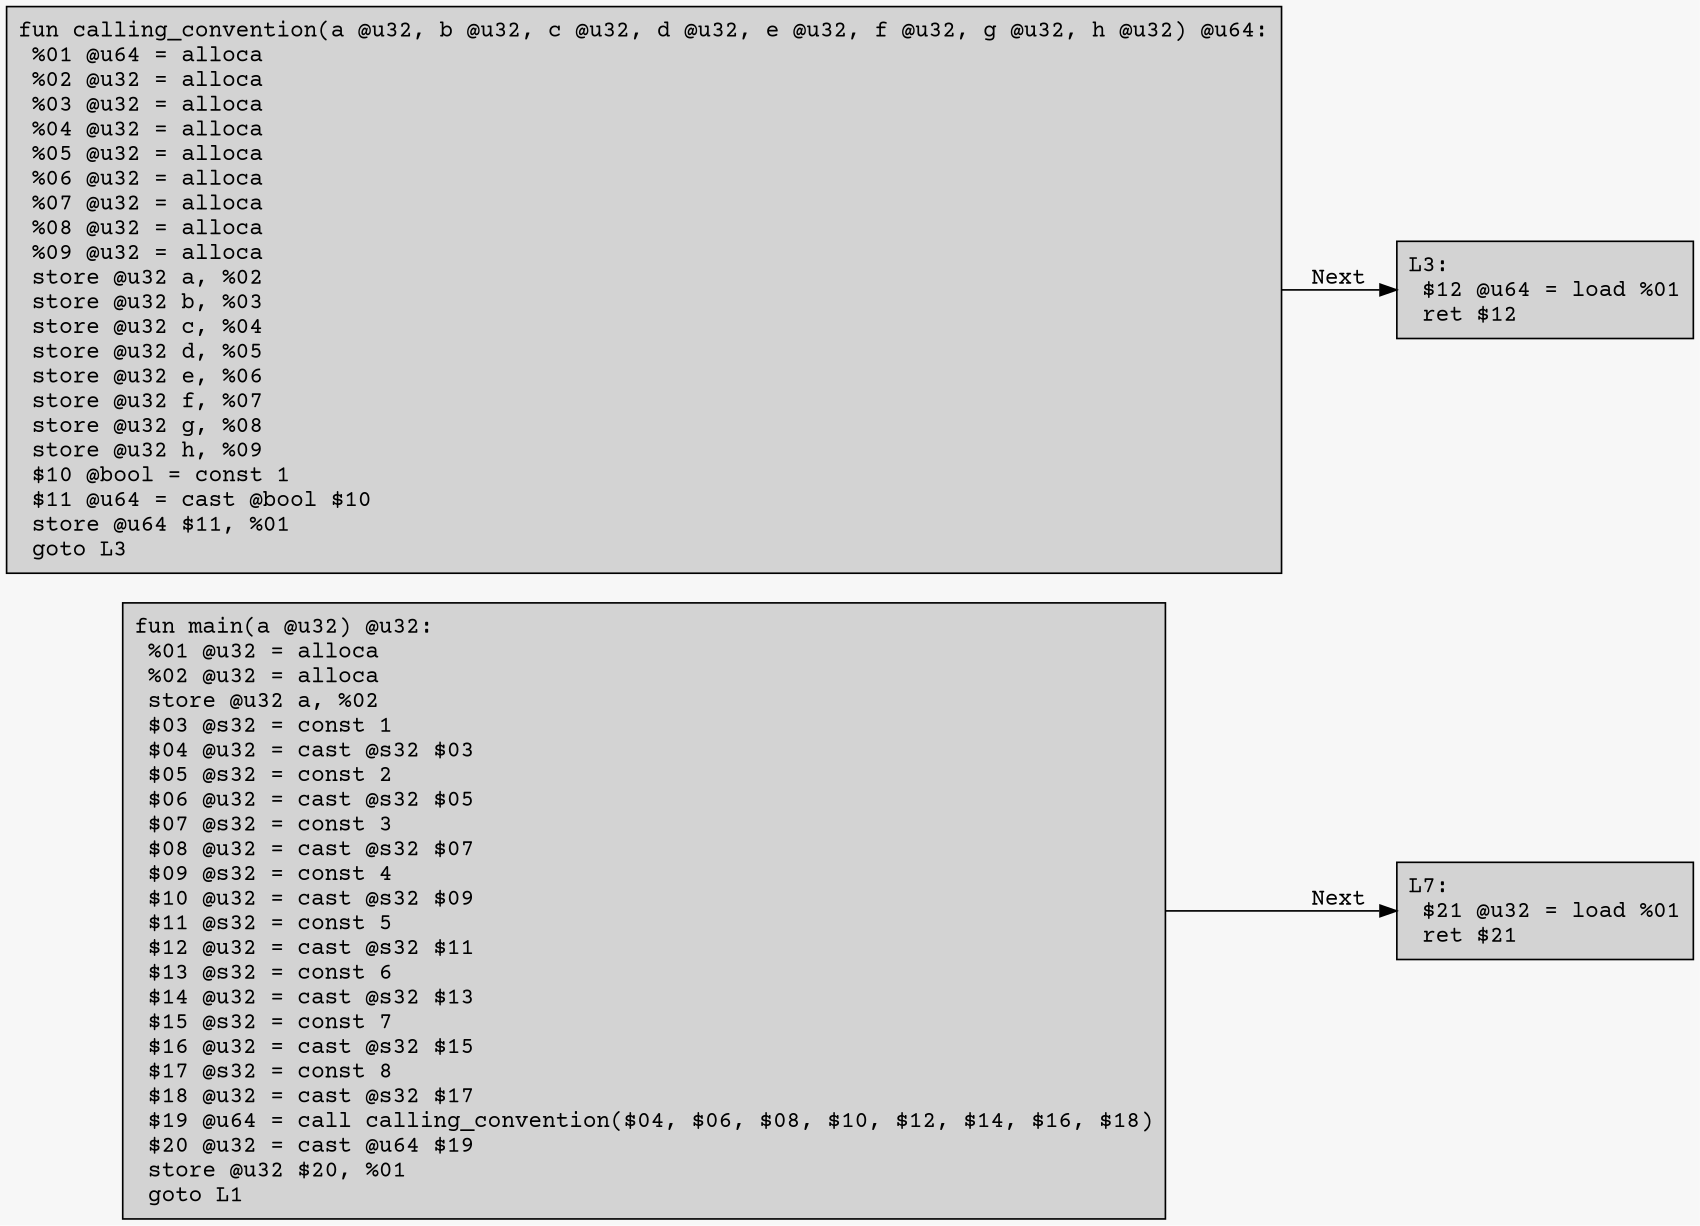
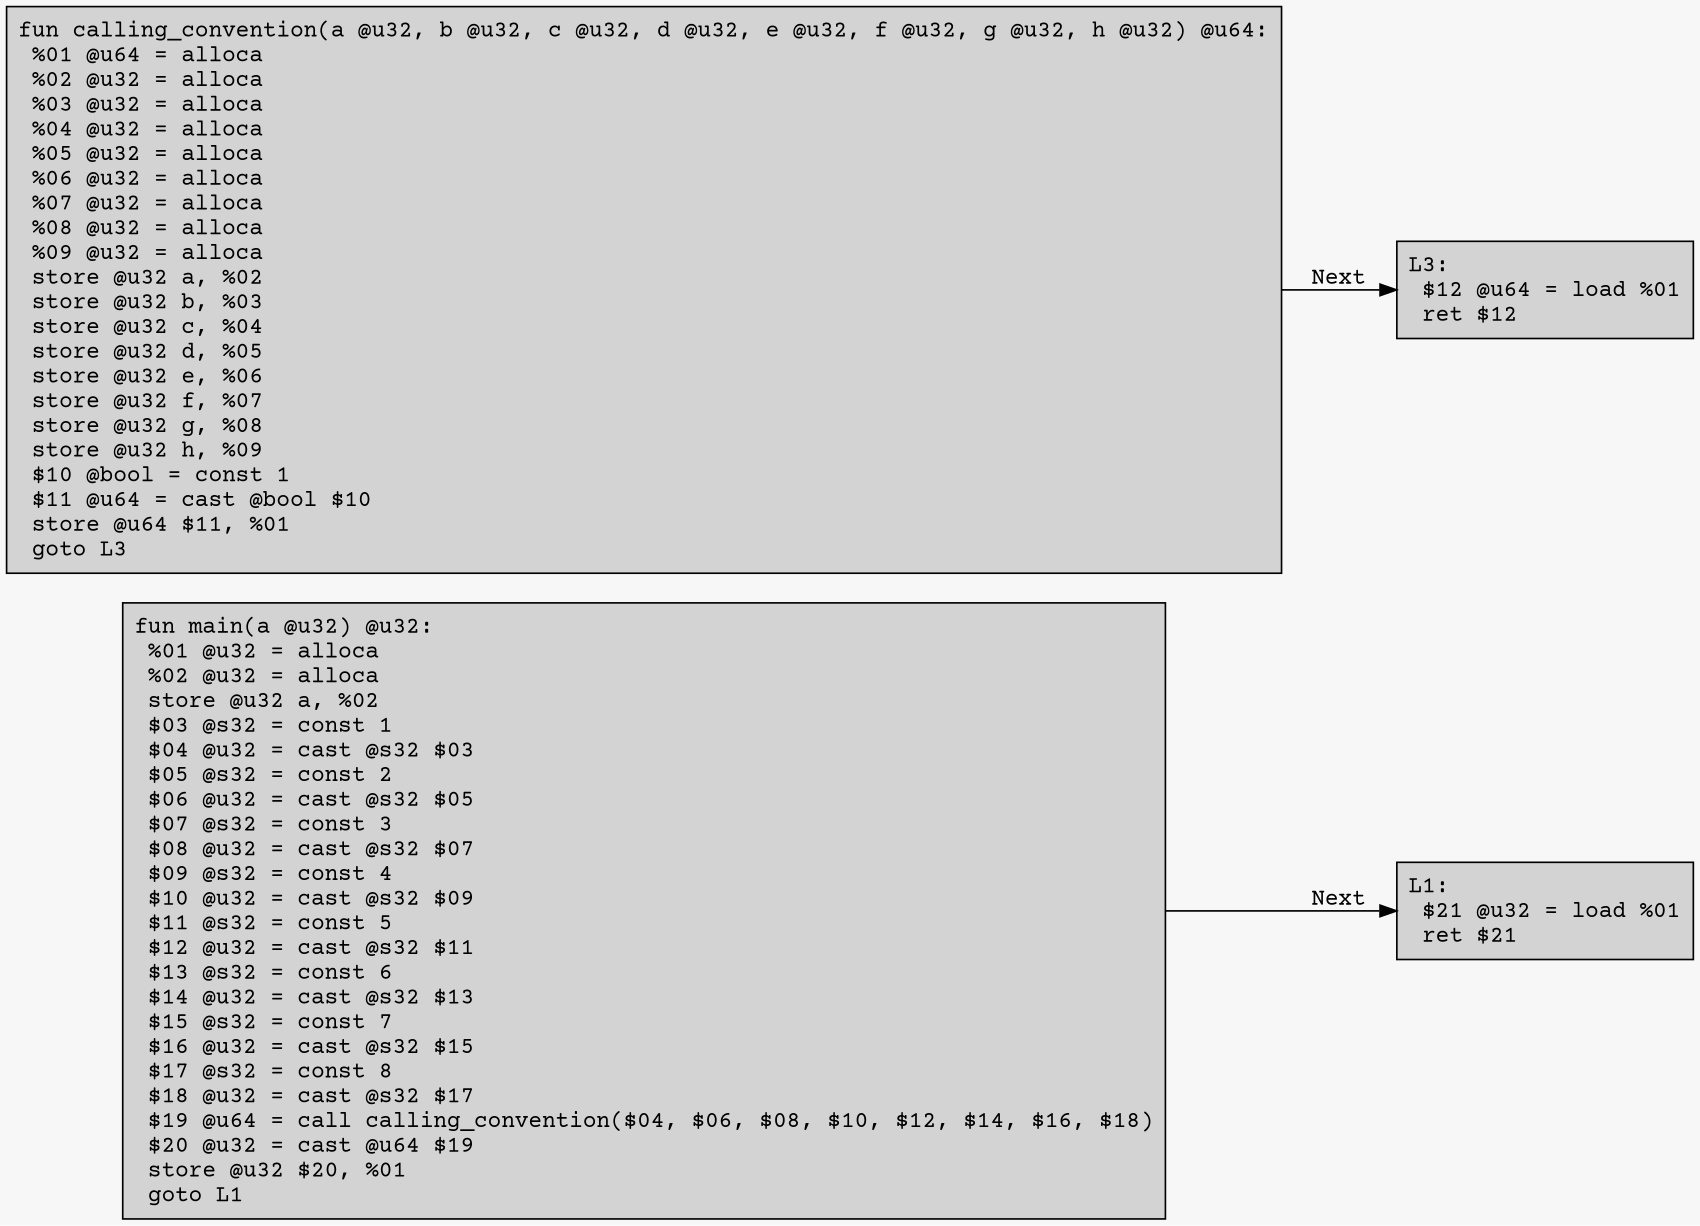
node "L7: $21 @u32 = load %01 ret $21": label "L7: $21 @u32 = load %01 ret $21" -> "L1: $21 @u32 = load %01 ret $21"
